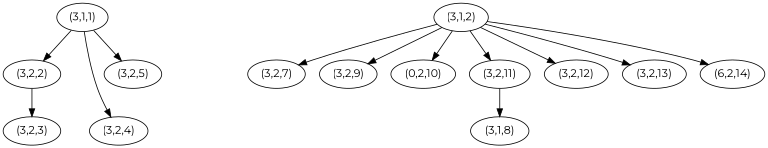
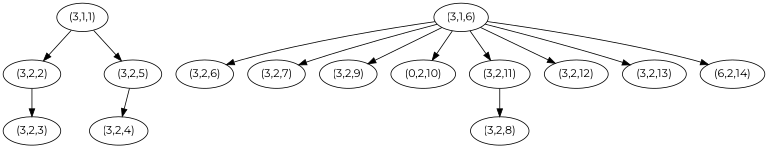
node "(3,1,2)": label "(3,1,2)" -> "(3,1,6)"
edge "(3,1,1)" -> "(3,2,4)": now "(3,2,5)" -> "(3,2,4)"
node "(3,2,6)": added
node "(3,1,8)": label "(3,1,8)" -> "(3,2,8)"
